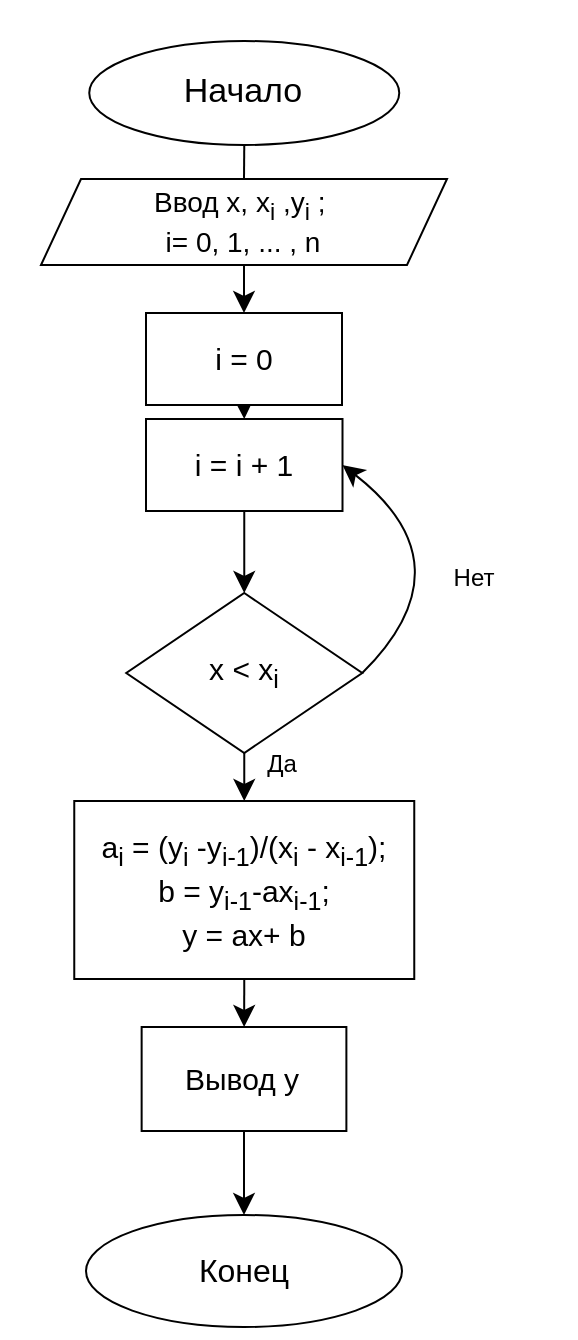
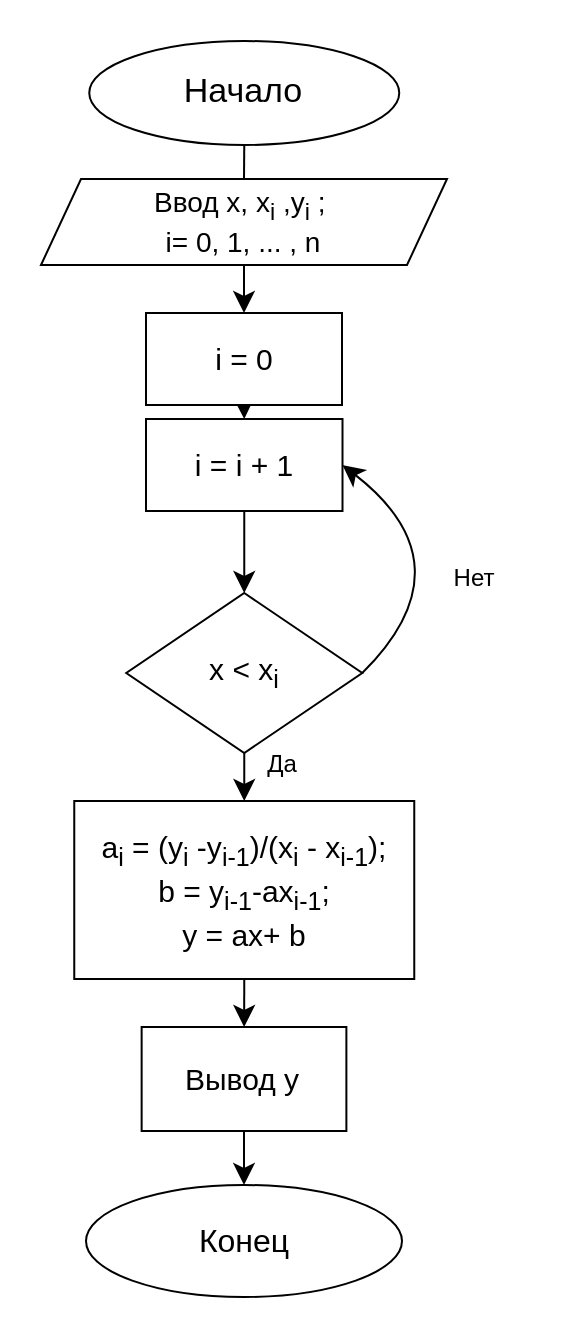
node "Конец": moved (244, 1271) -> (244, 1241)
